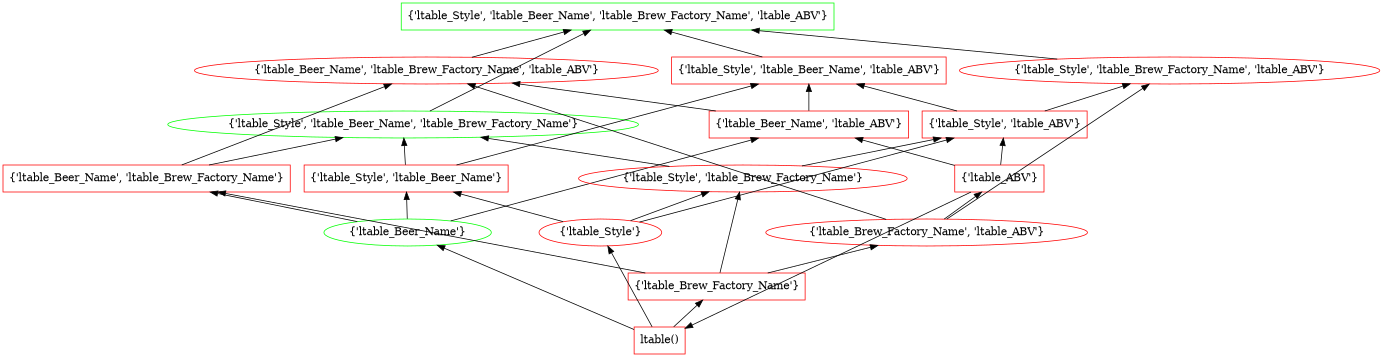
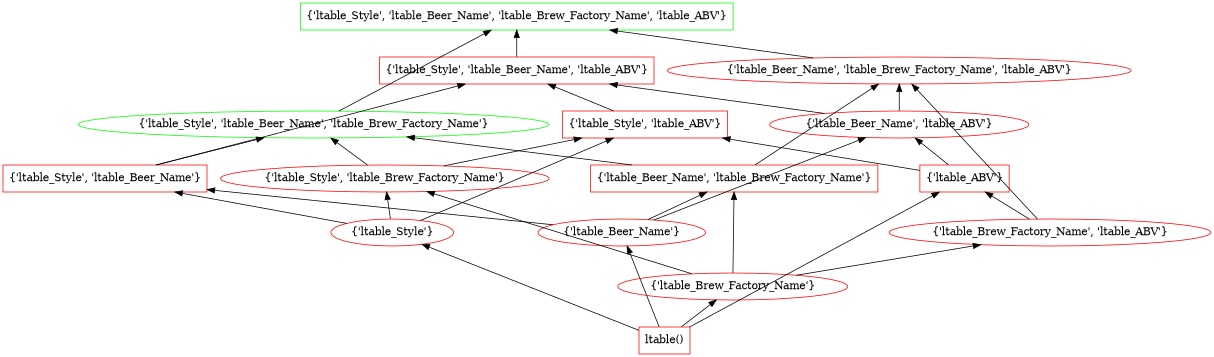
node "{'ltable_Style', 'ltable_Brew_Factory_Name', 'ltable_ABV'}": removed
node "{'ltable_Beer_Name', 'ltable_ABV'}": shape box -> ellipse
node "{'ltable_Beer_Name'}": color green -> red
edge "{'ltable_ABV'}" -> "ltable()": reversed
node "{'ltable_Brew_Factory_Name'}": shape box -> ellipse
